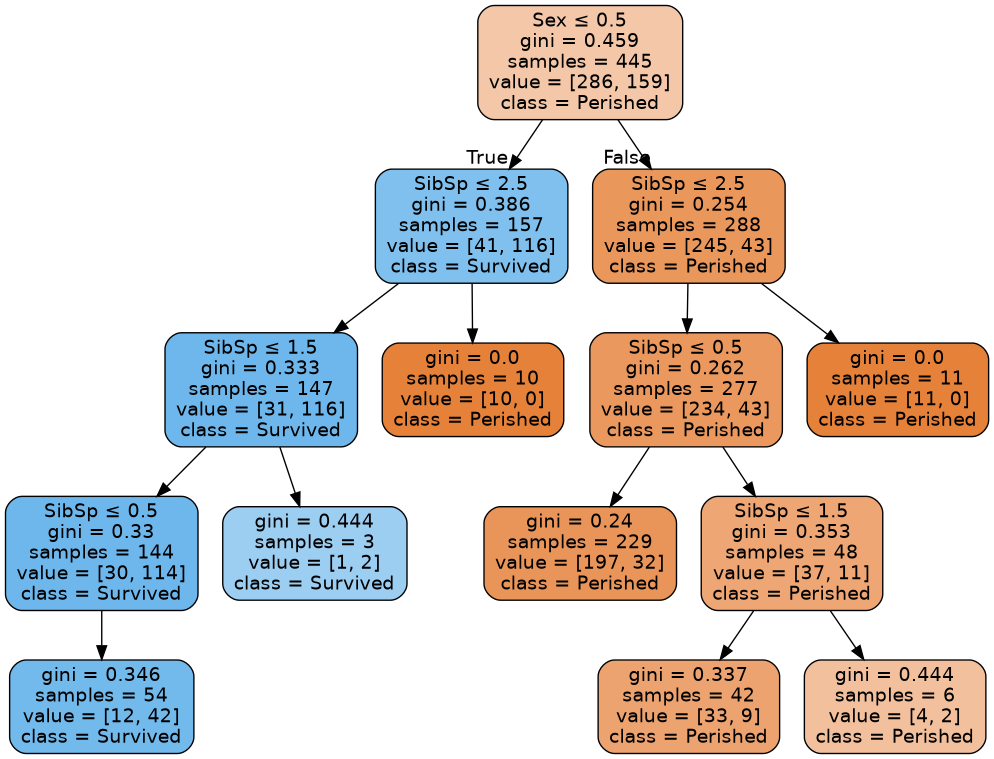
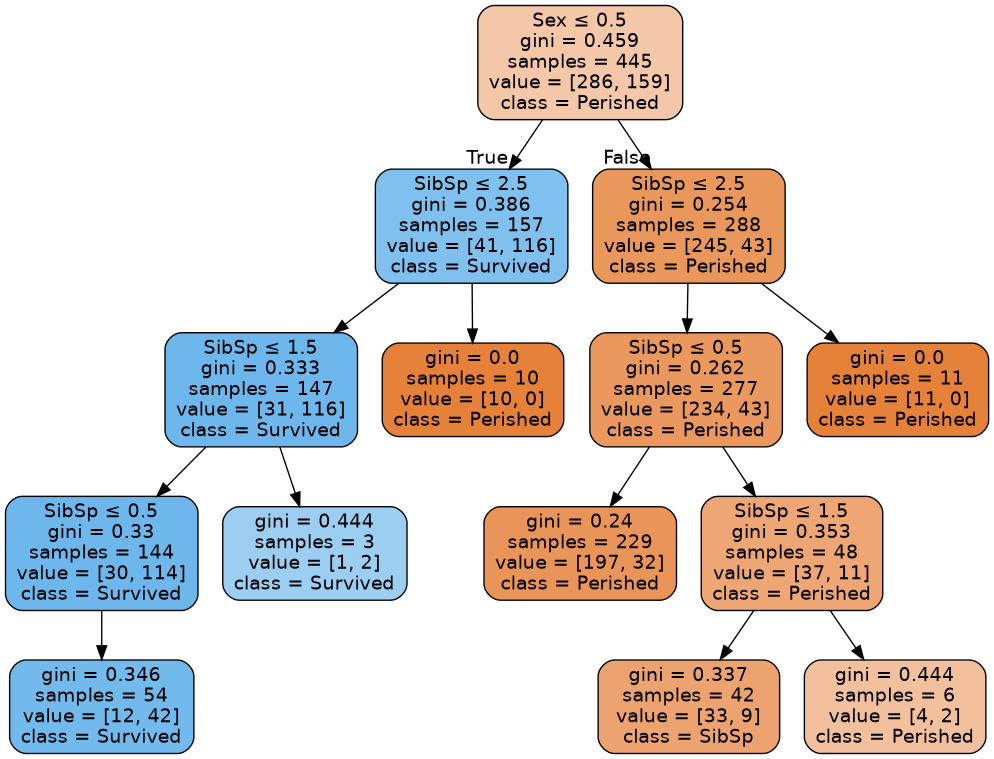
node "gini = 0.337": text "class = Perished" -> "class = SibSp"
